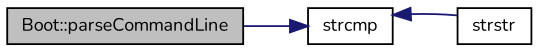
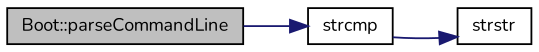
edge "strstr" -> "strcmp": reversed
